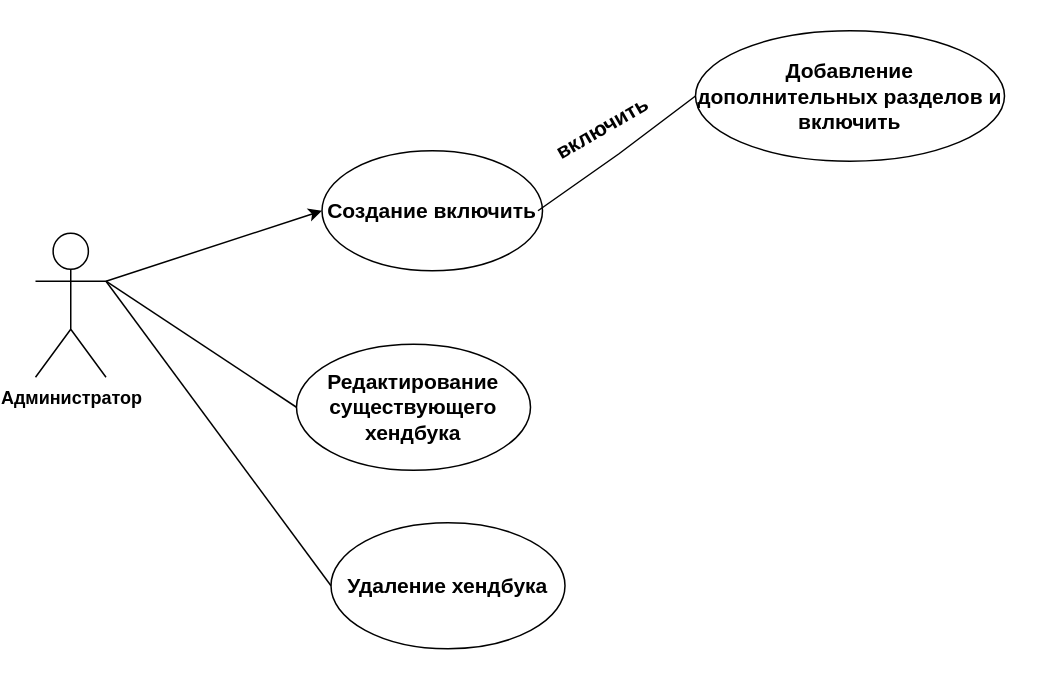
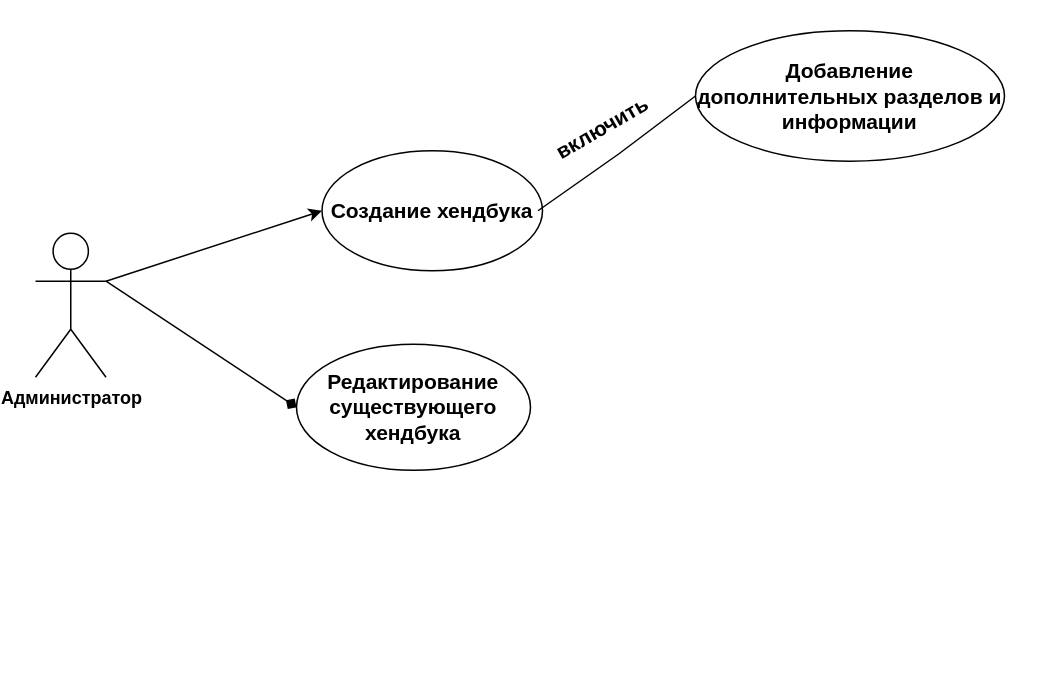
node "Добавление дополнительных разделов и включить": label "Добавление дополнительных разделов и включить" -> "Добавление дополнительных разделов и информации"
node "Создание включить": label "Создание включить" -> "Создание хендбука"
edge "Администратор" -- "Редактирование существующего хендбука": arrowhead none -> diamond
edge "Администратор" -- "Удаление хендбука": removed
node "Удаление хендбука": removed
